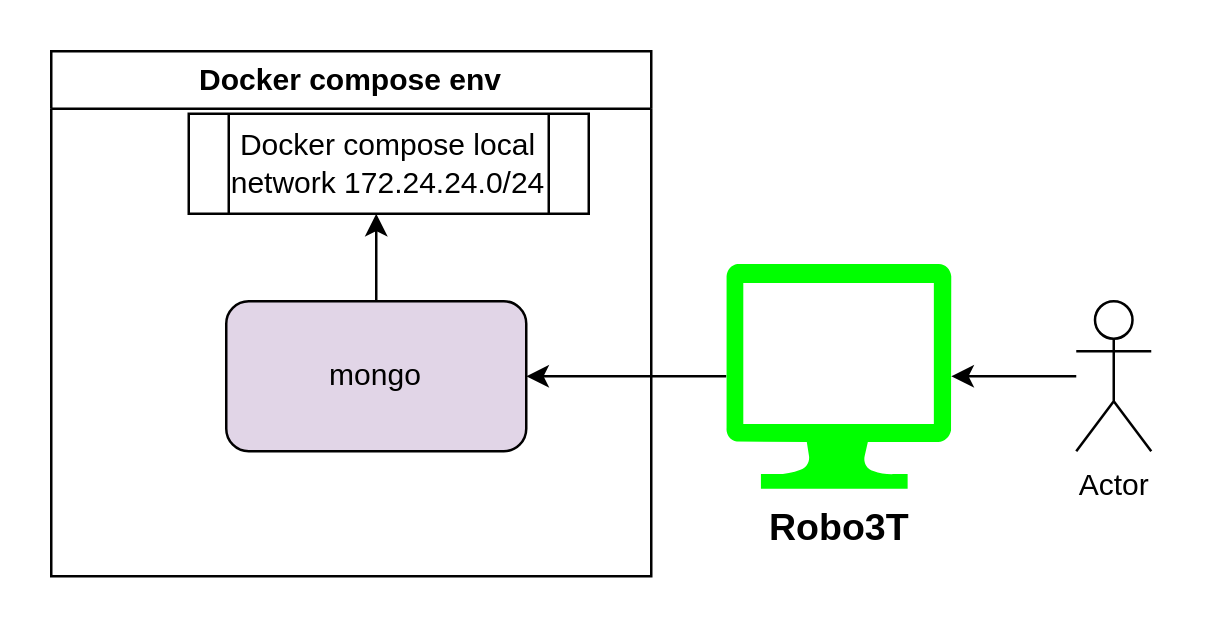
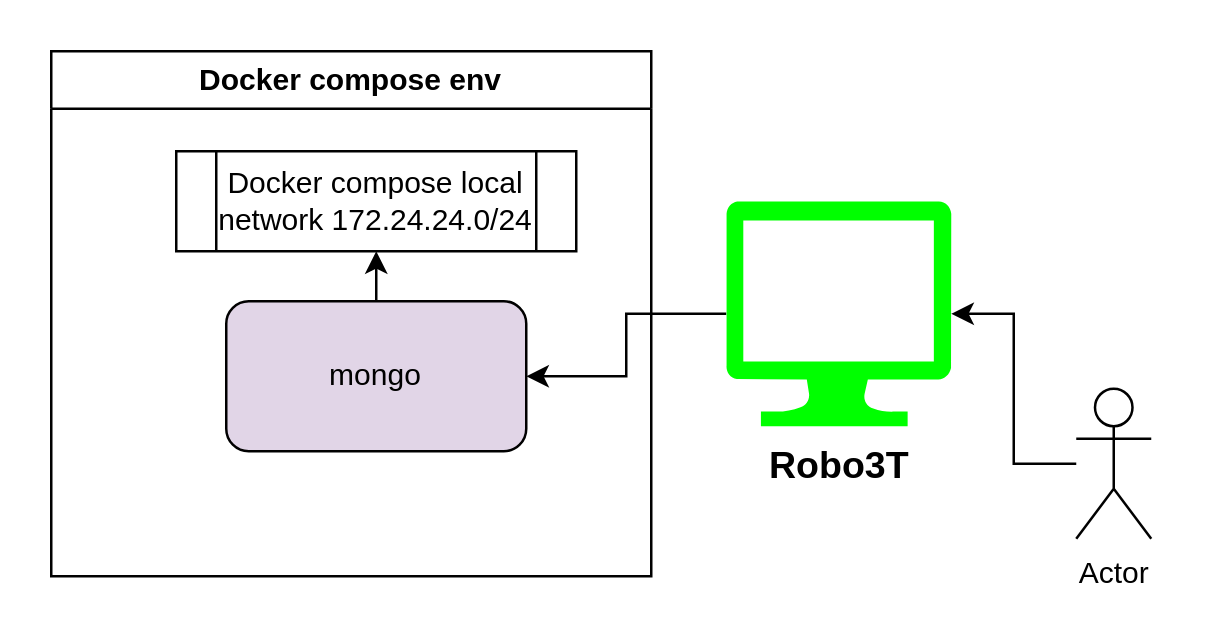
node "Docker compose local network 172.24.24.0/24": moved (389, 164) -> (376, 201)
node "Robo3T": moved (839, 376) -> (839, 314)
node "Actor": moved (1114, 376) -> (1114, 464)
